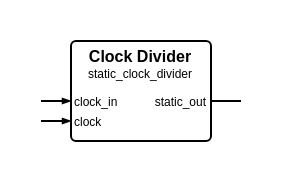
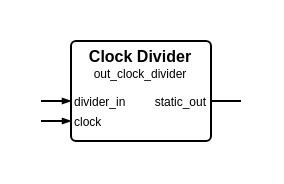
node "static_clock_divider": label "static_clock_divider" -> "out_clock_divider"
node "clock_in": label "clock_in" -> "divider_in"
